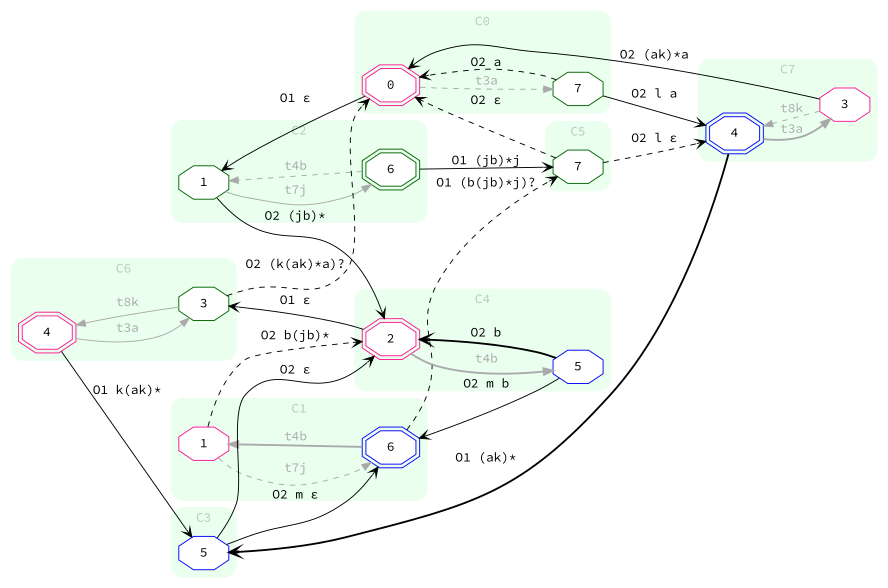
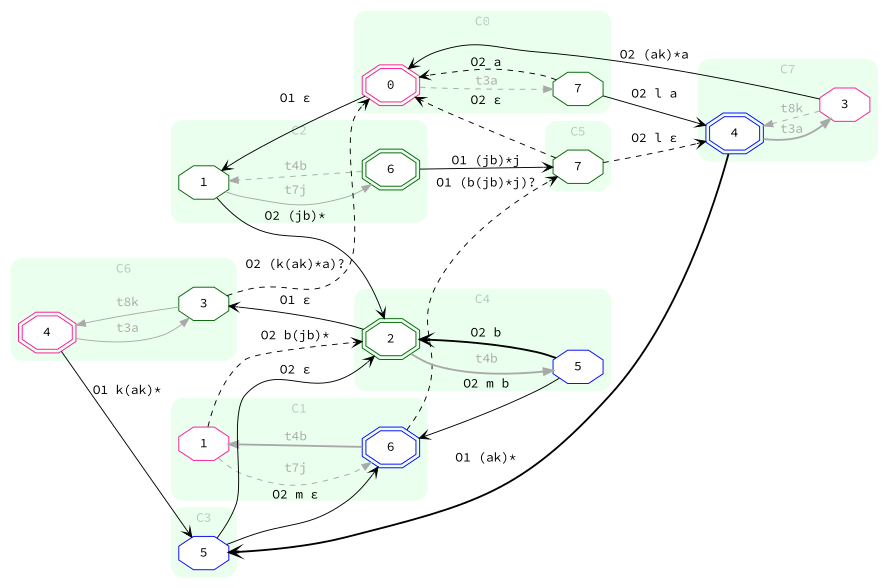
node "2": color deeppink -> darkgreen
